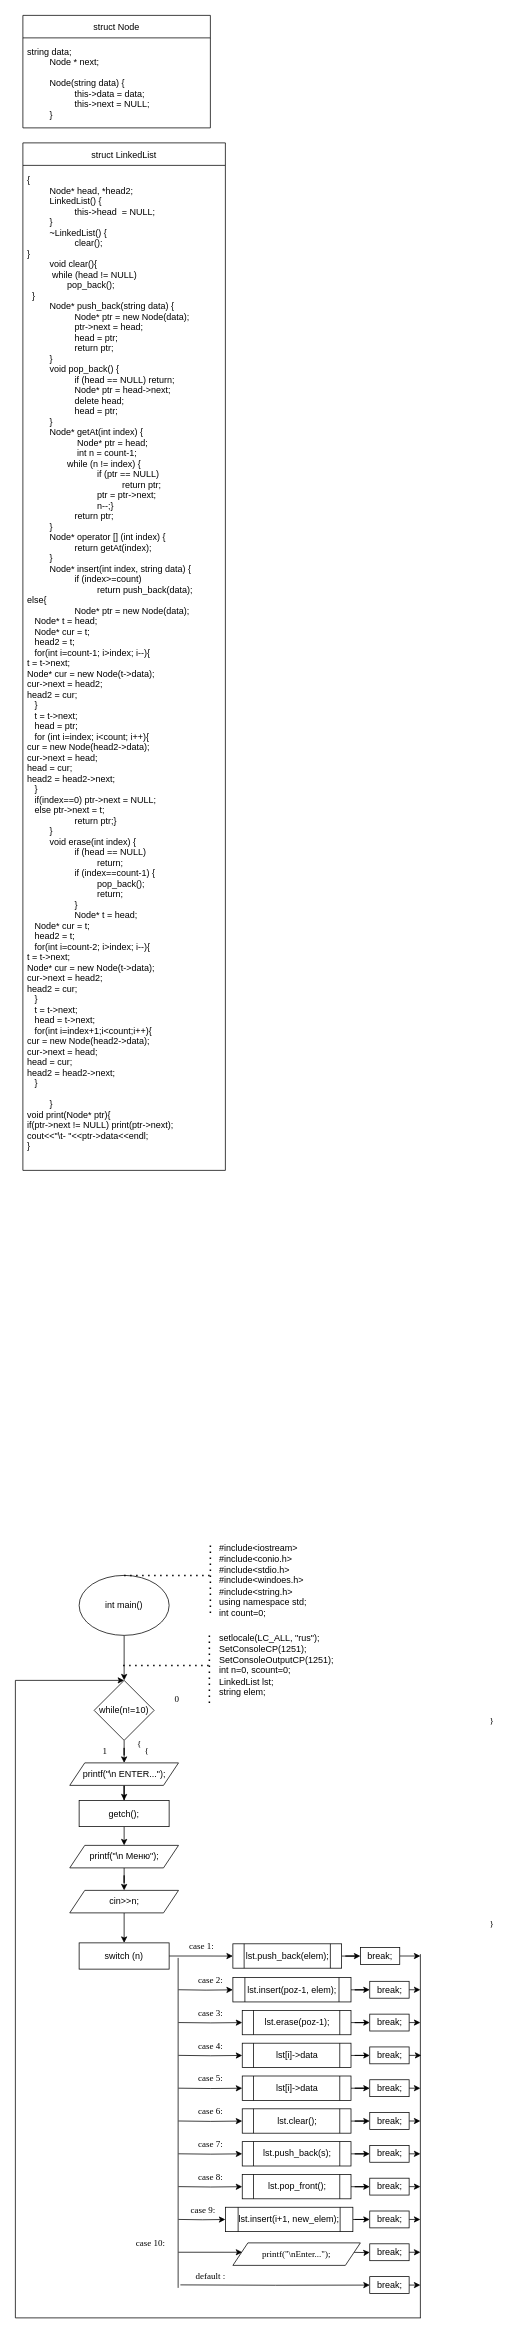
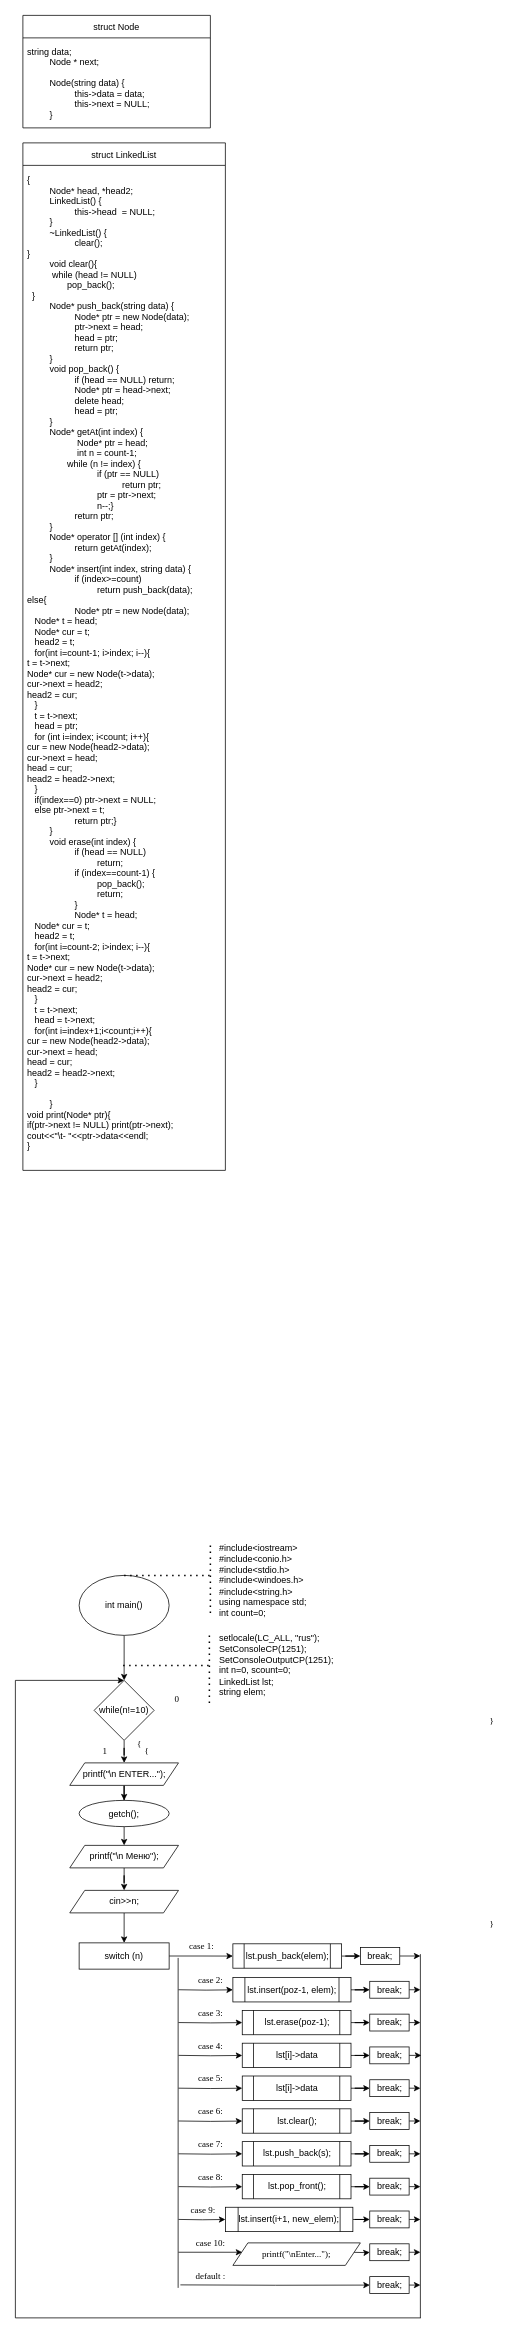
node "getch();": shape rectangle -> ellipse
node "case 10:": moved (150, 2243) -> (210, 2243)
